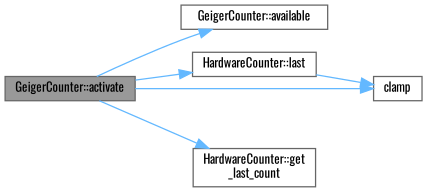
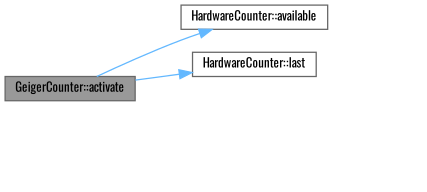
node "GeigerCounter::available": label "GeigerCounter::available" -> "HardwareCounter::available"
node "clamp": removed
node "HardwareCounter::get _last_count": removed
